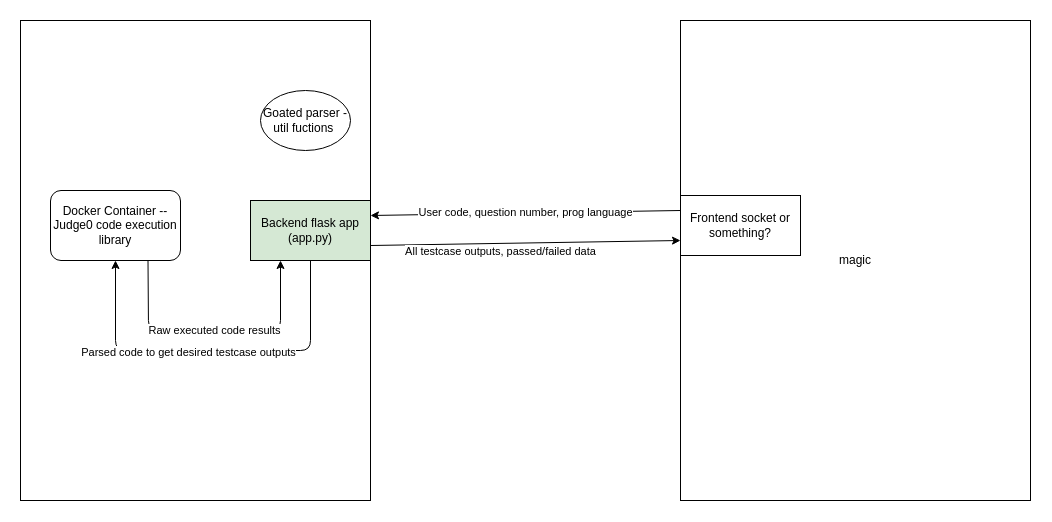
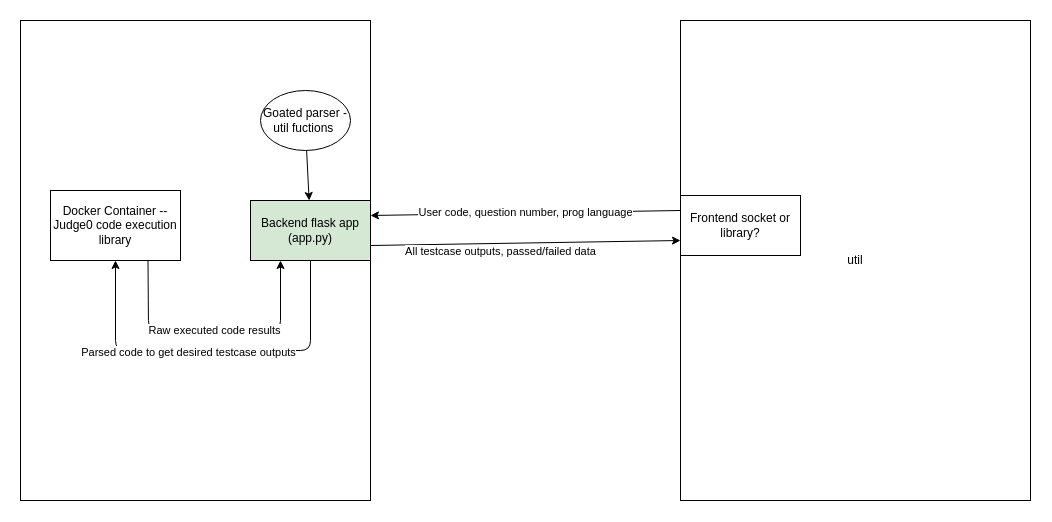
edge "Goated parser - util fuctions" -> "Backend flask app (app.py)": added
node "Docker Container -- Judge0 code execution library": shape rounded rectangle -> rectangle
node "Frontend socket or something?": label "Frontend socket or something?" -> "Frontend socket or library?"
node "magic": label "magic" -> "util"
